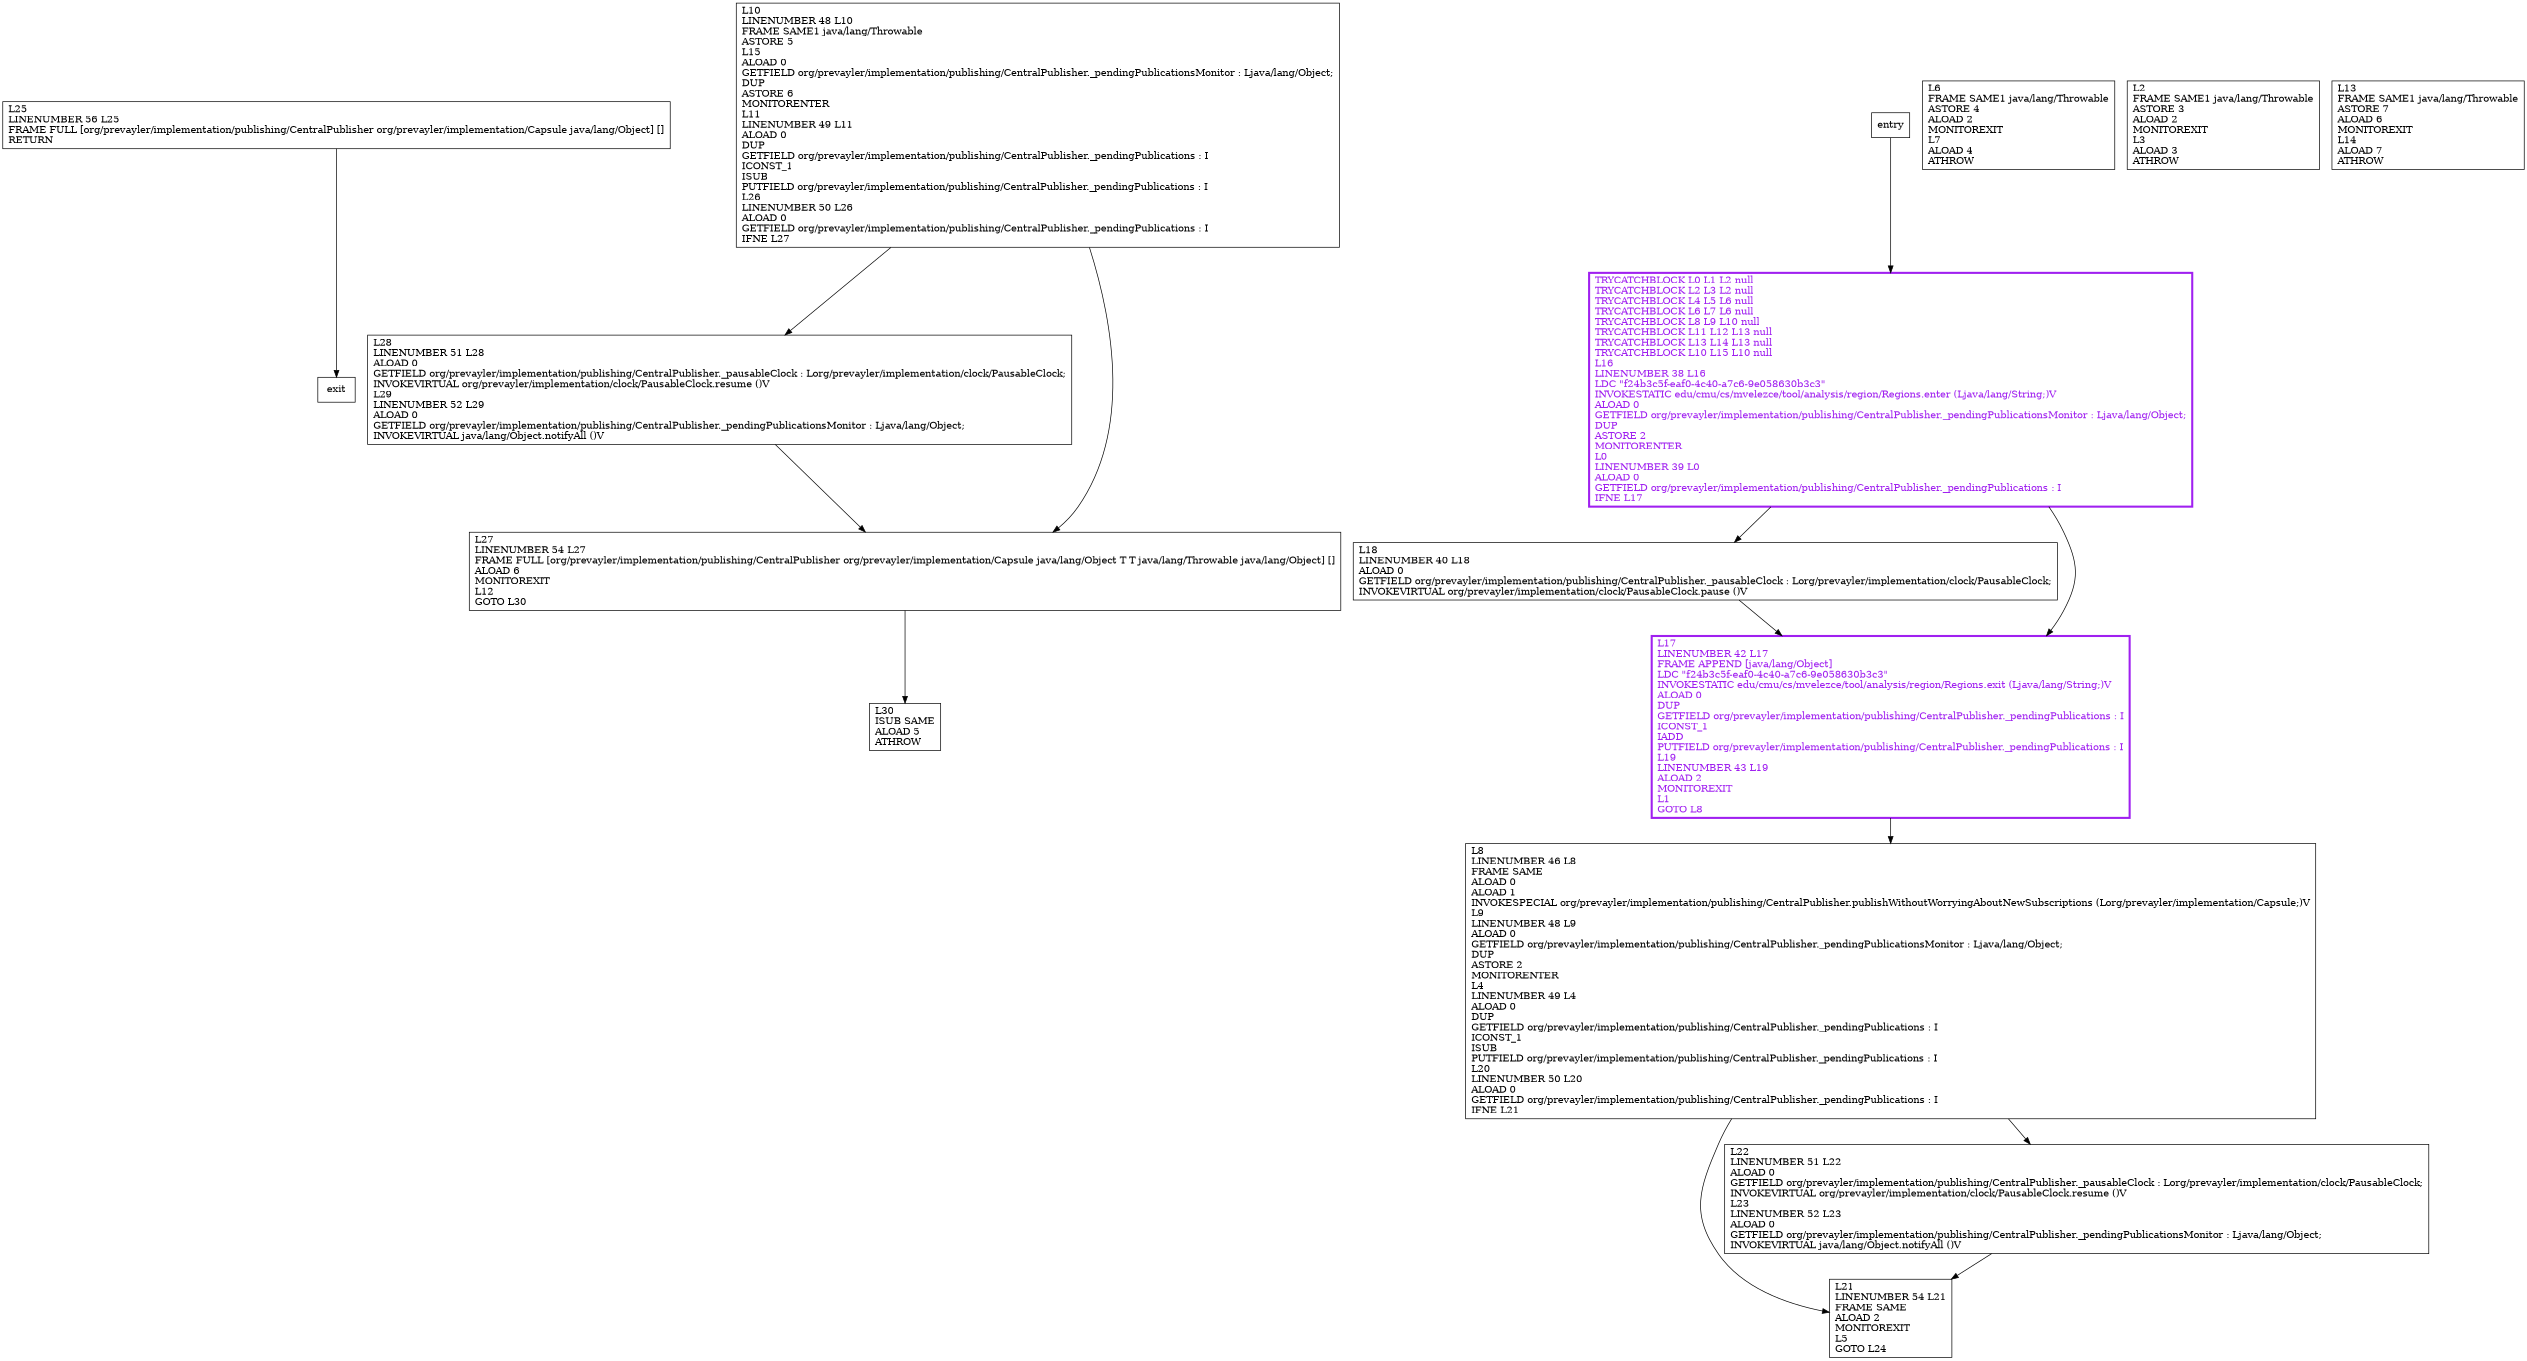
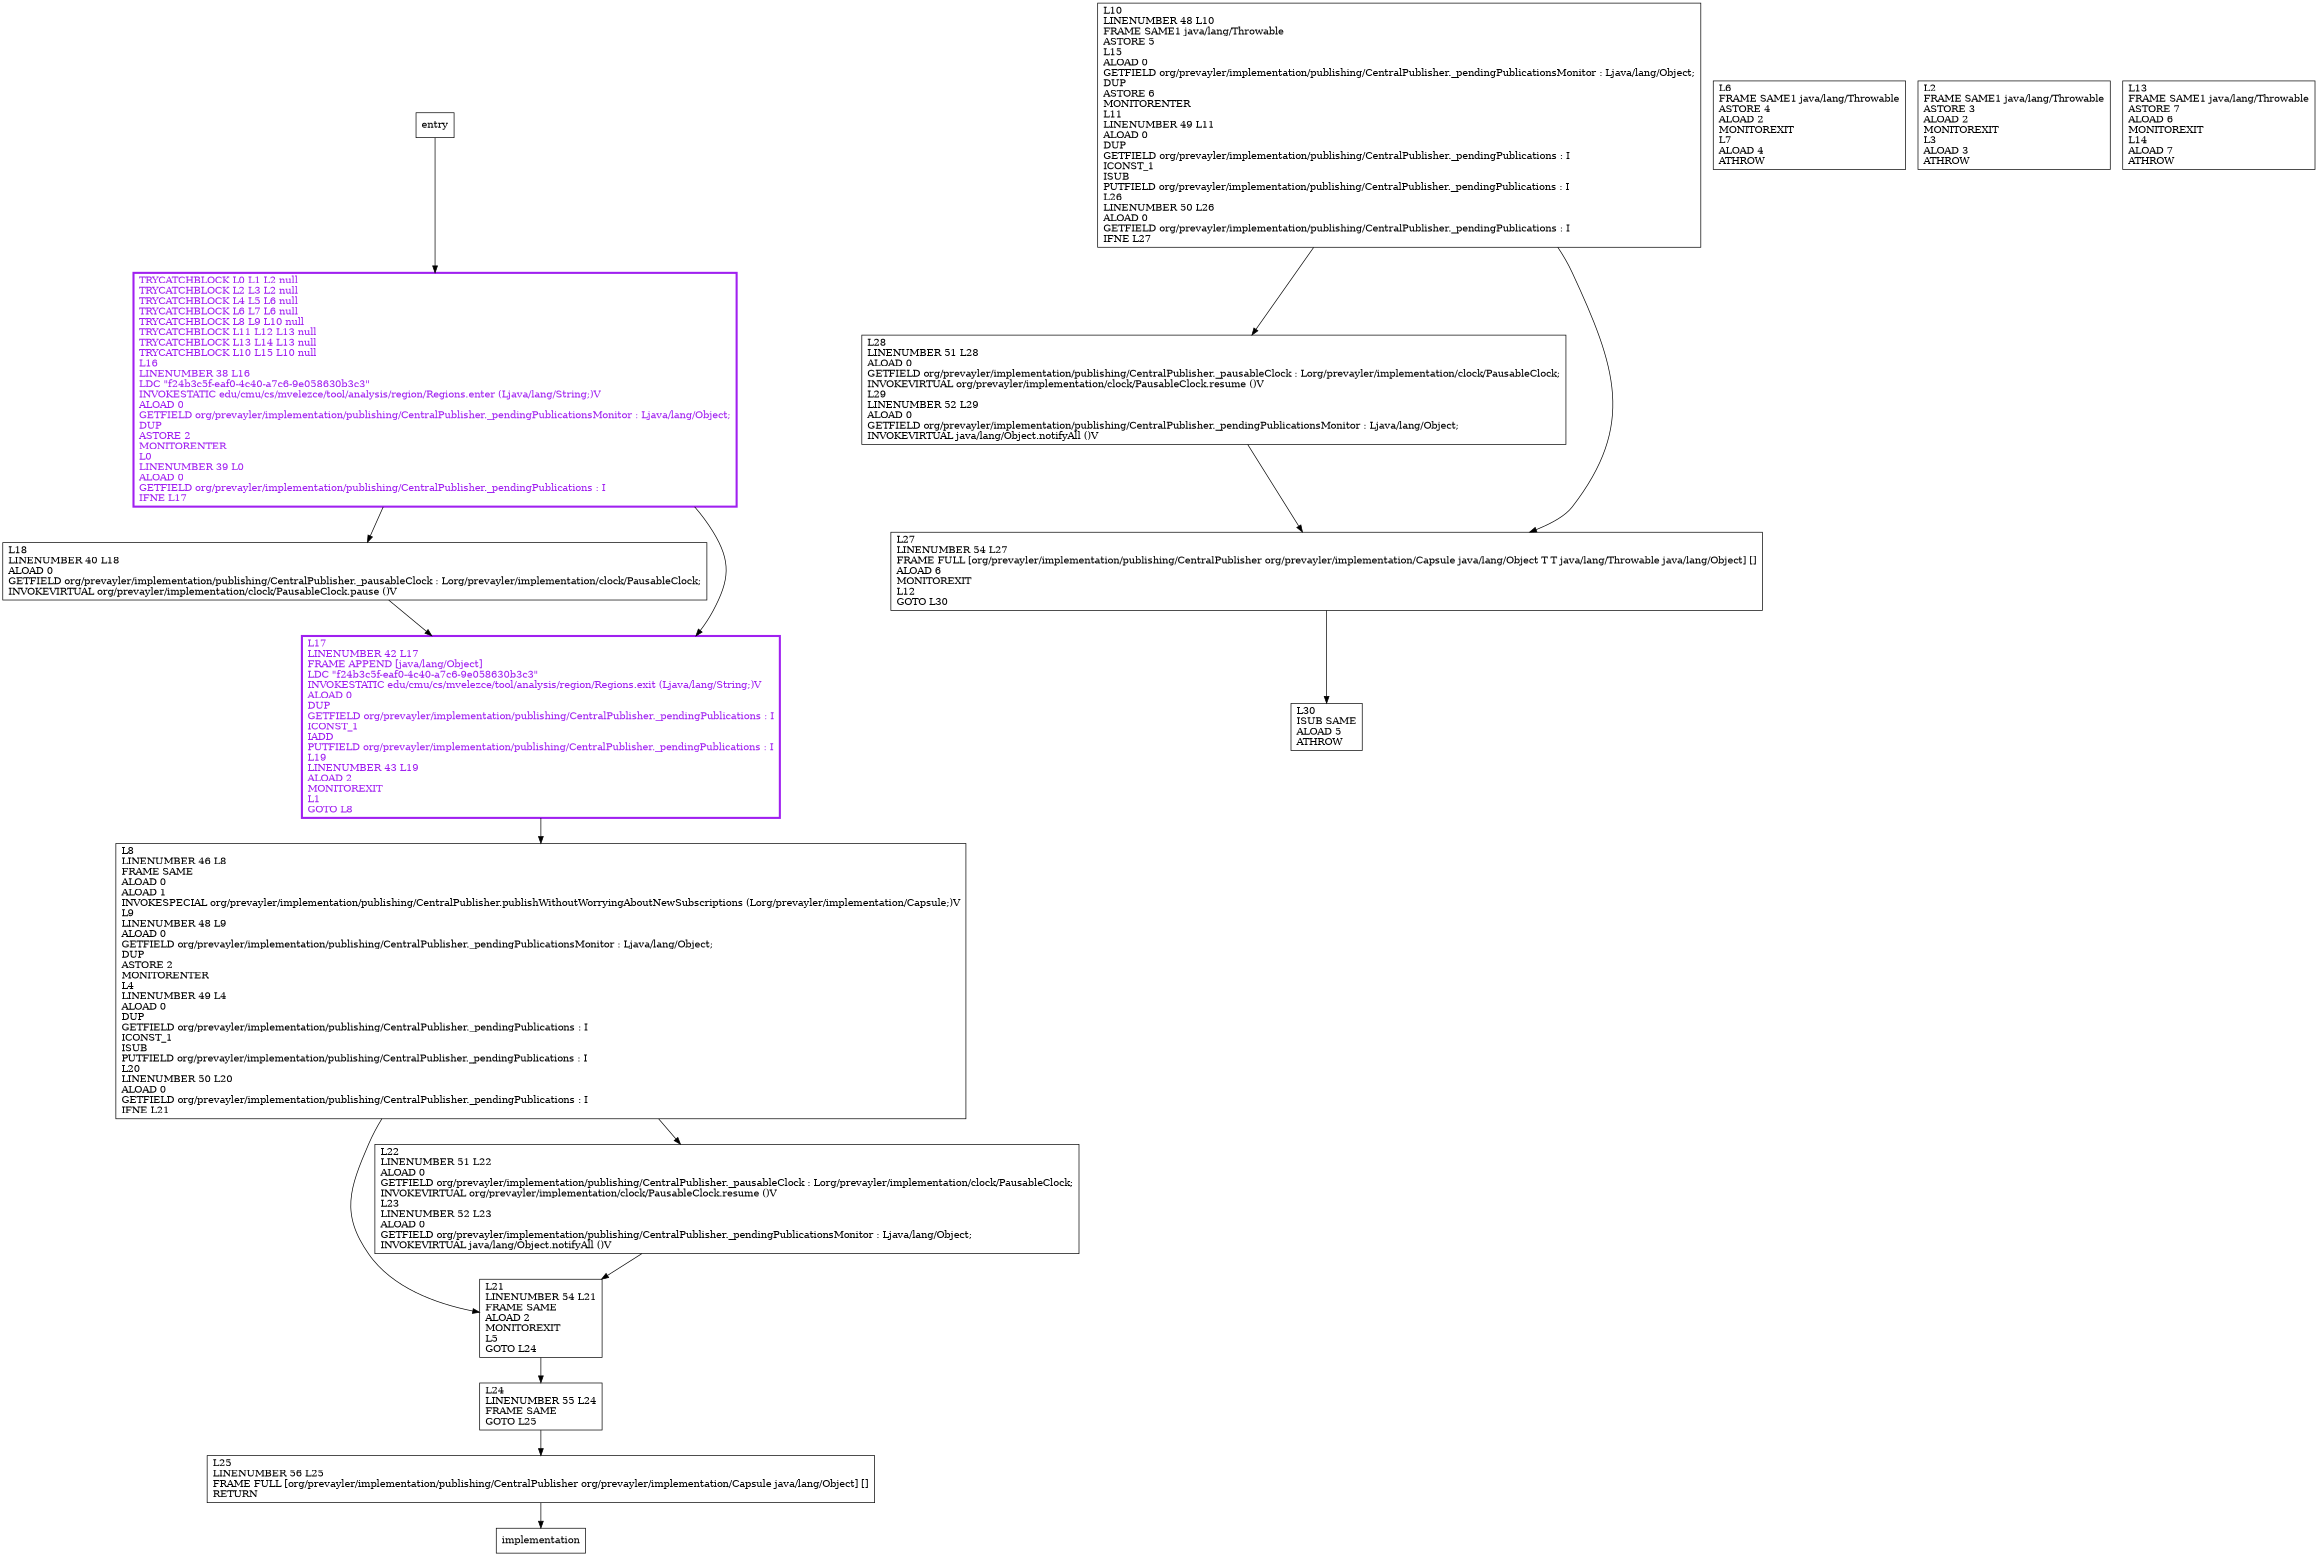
node "exit": label "exit" -> "implementation"
node "L24 LINENUMBER 55 L24 FRAME SAME GOTO L25": added
